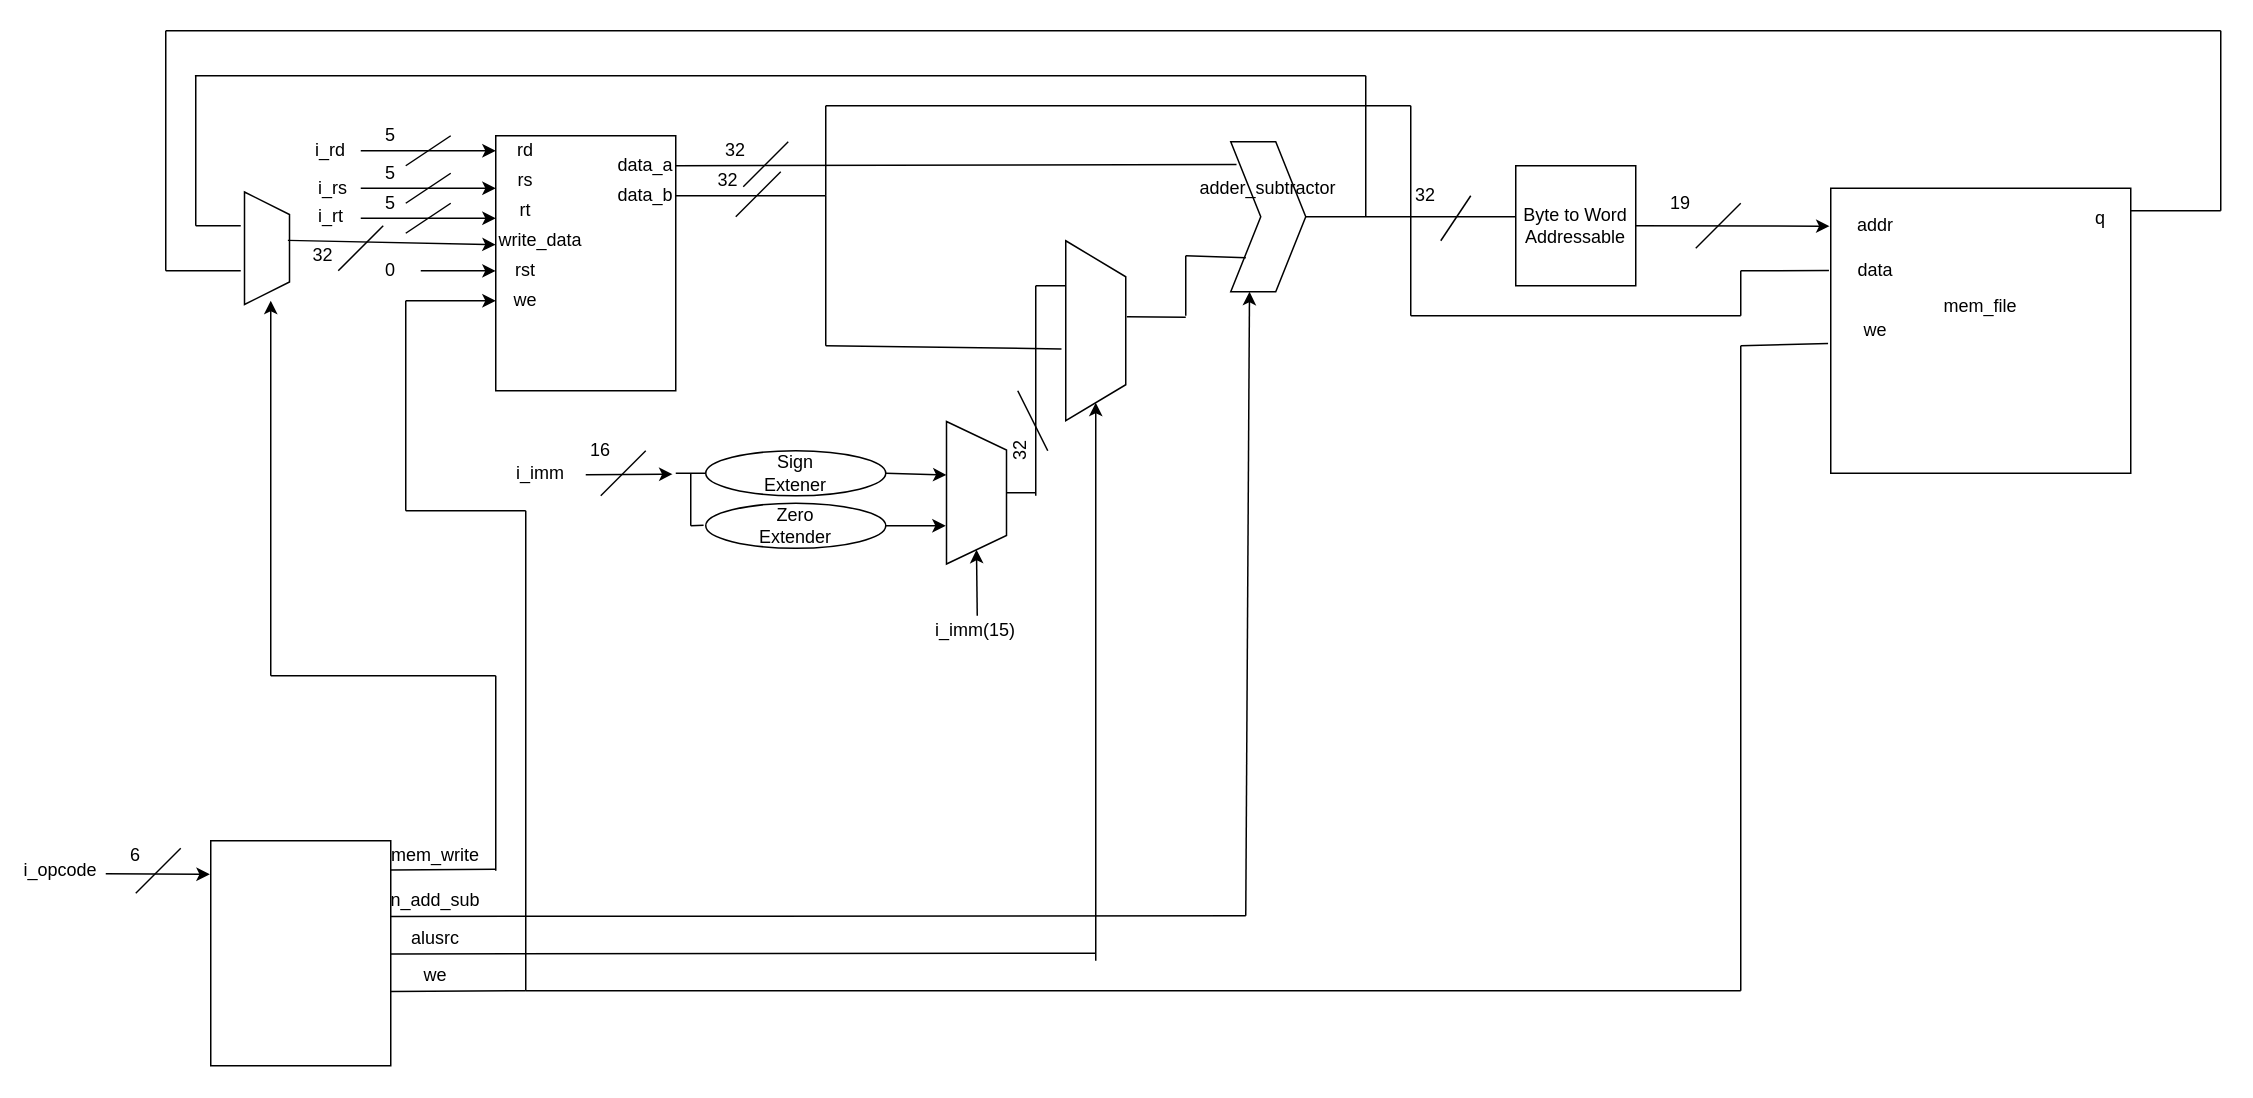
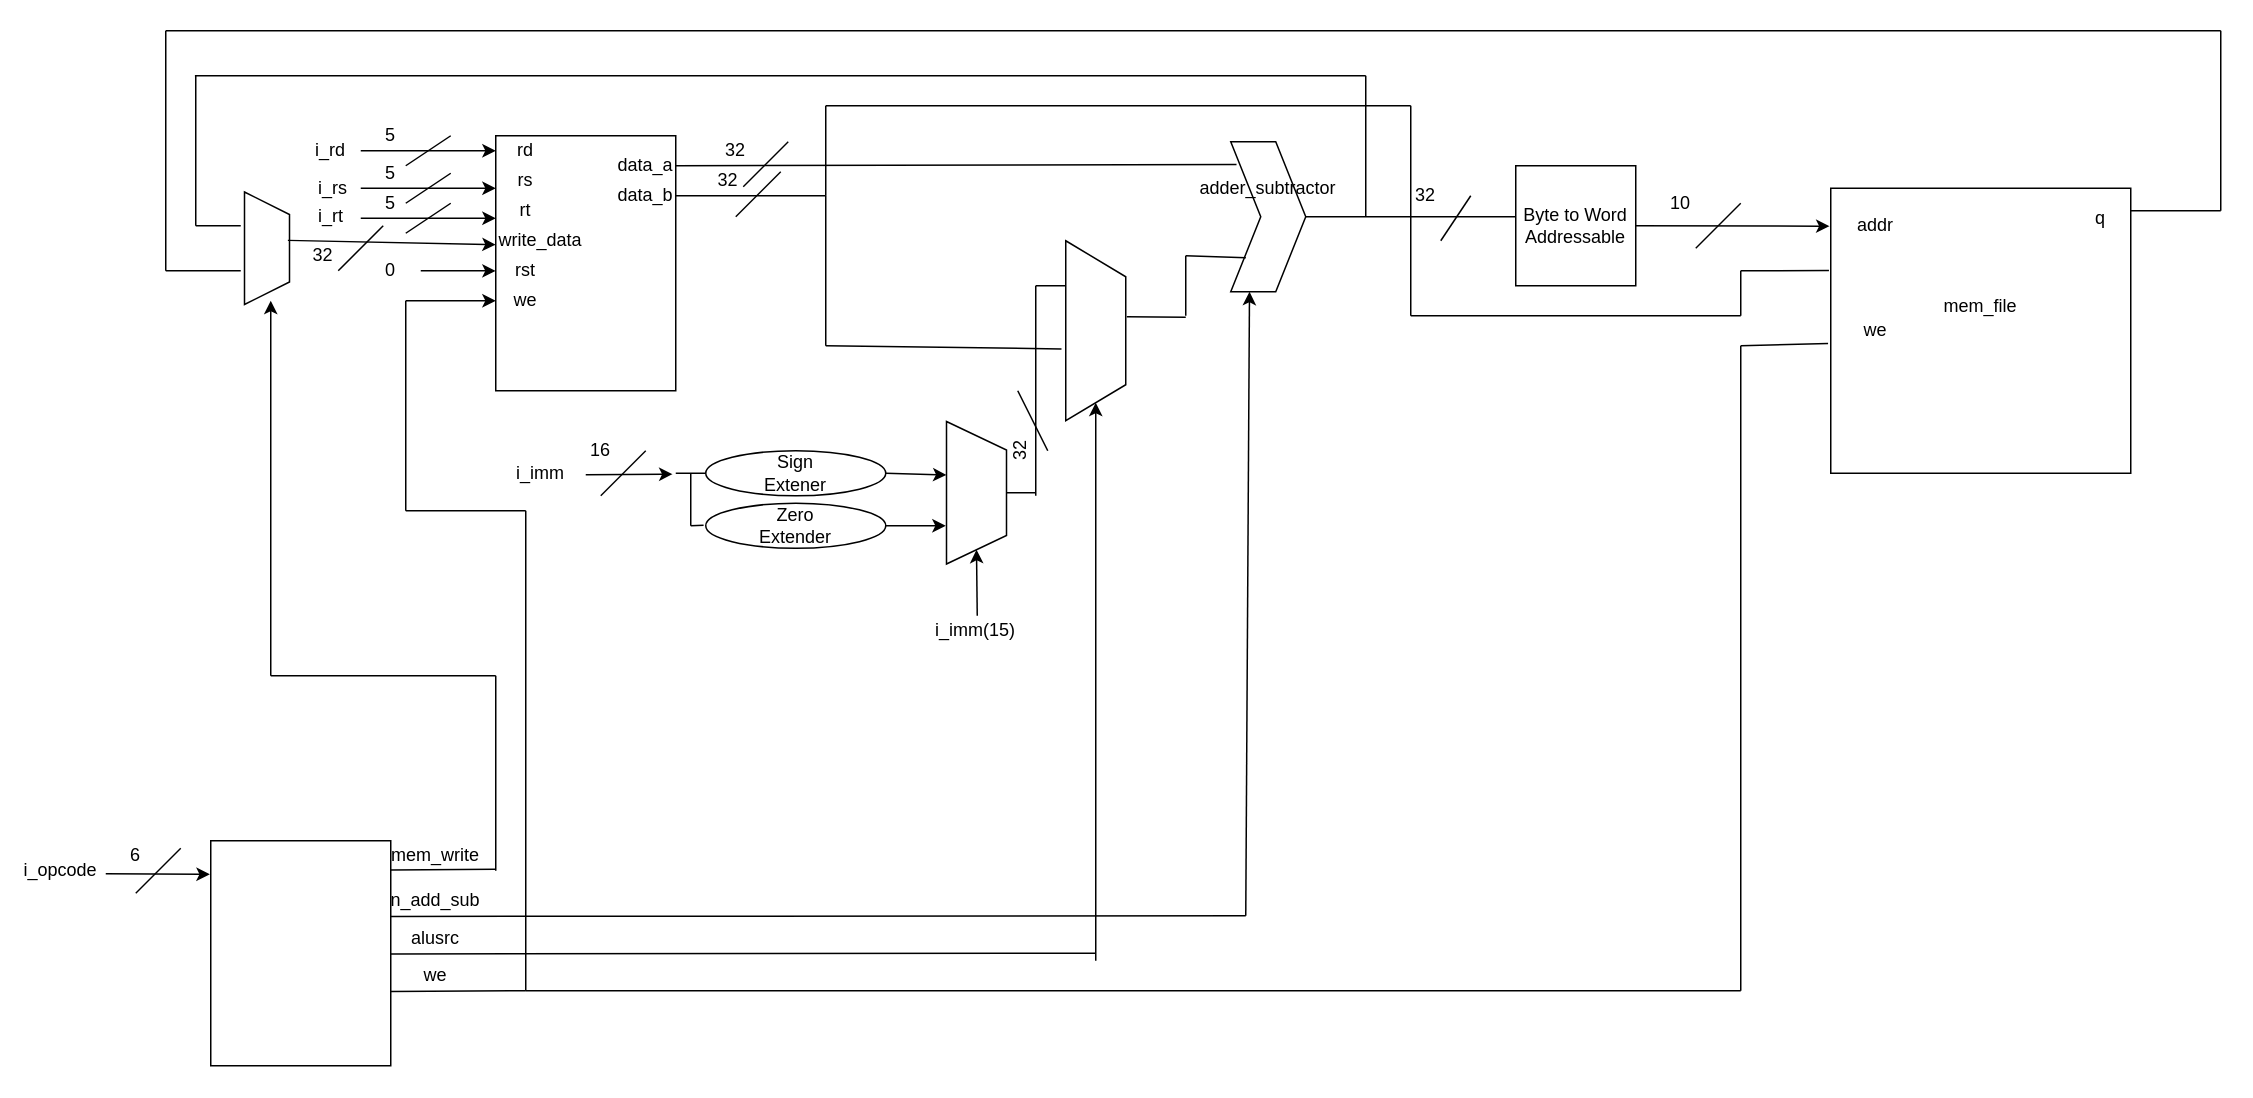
node "19": label "19" -> "10"
node "data": removed
